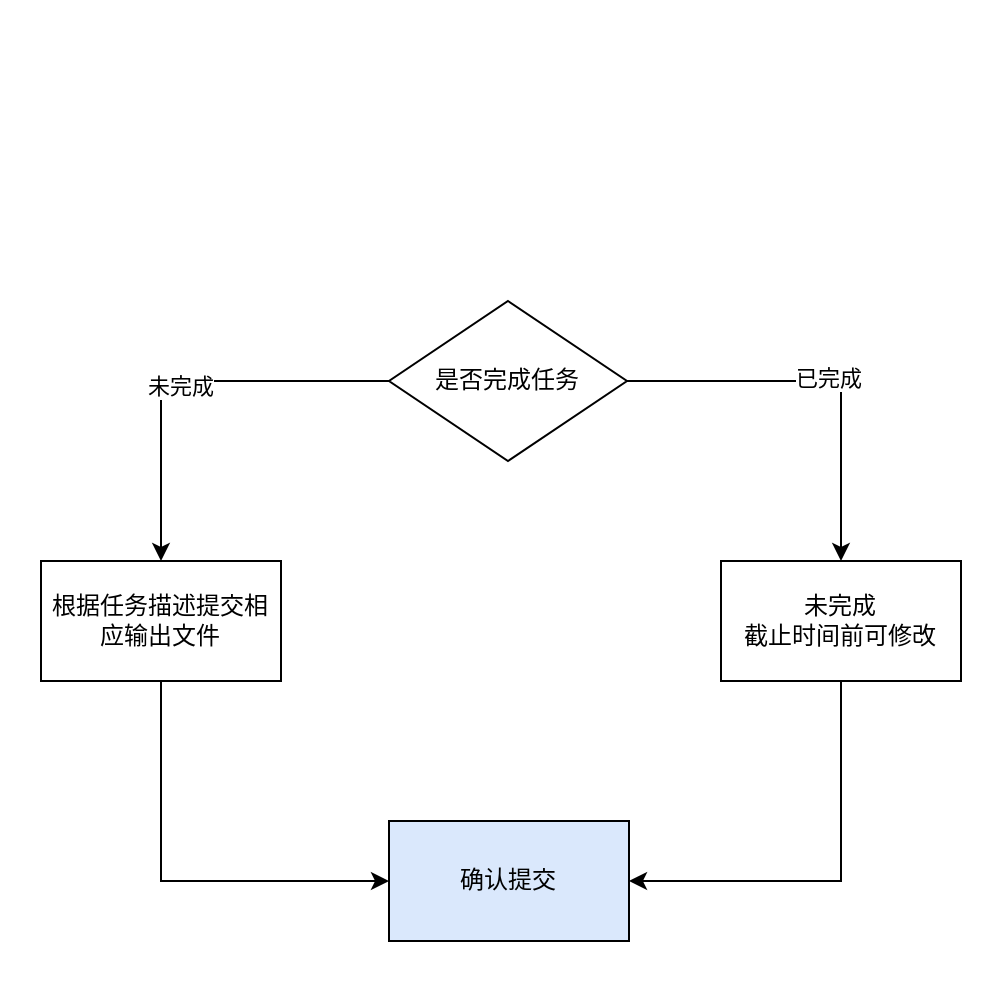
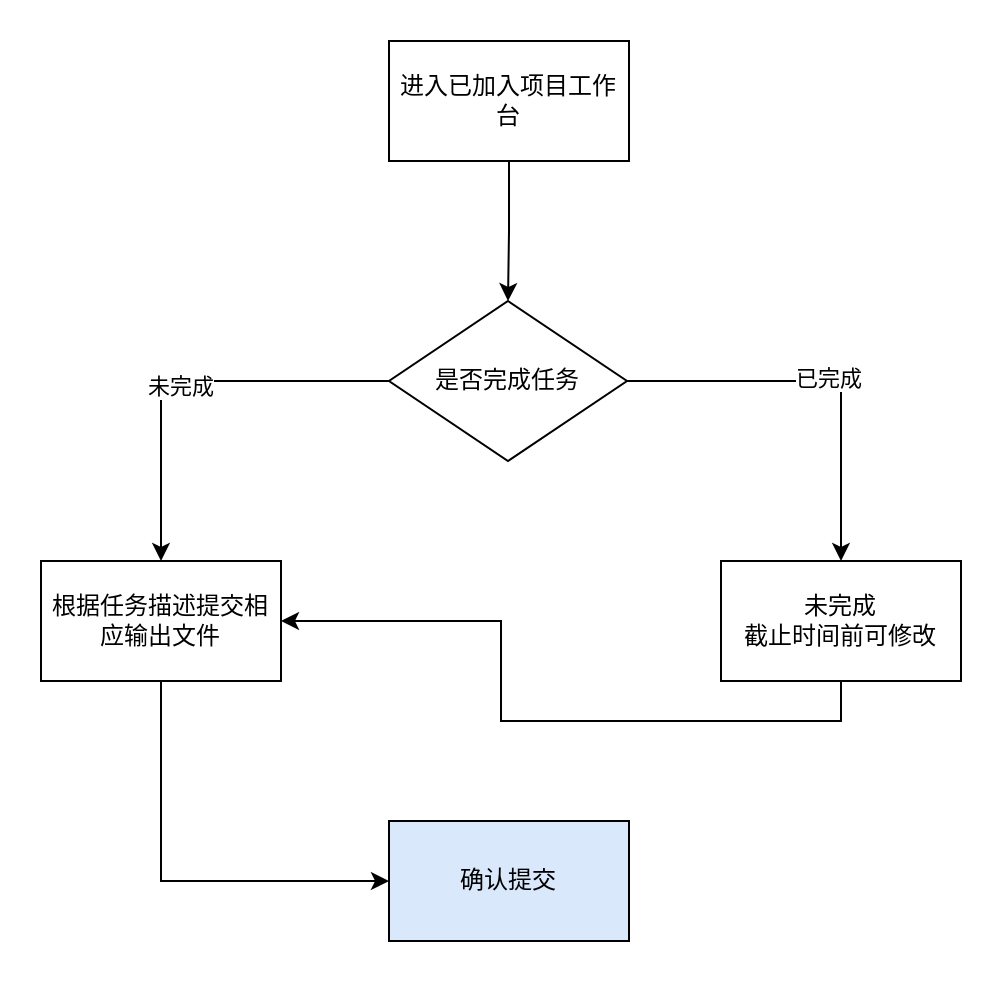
node "进入已加入项目工作台": added
edge "进入已加入项目工作台" -> "是否完成任务": added
edge "未完成 截止时间前可修改" -> "确认提交": now "未完成 截止时间前可修改" -> "根据任务描述提交相应输出文件"
